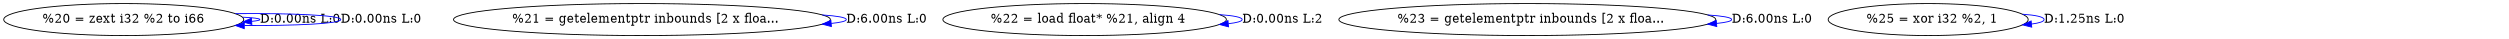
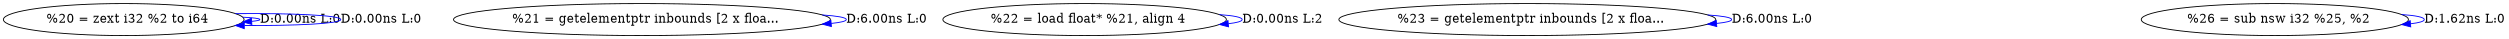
node "%20 = zext i32 %2 to i66": label "%20 = zext i32 %2 to i66" -> "%20 = zext i32 %2 to i64"
node "%25 = xor i32 %2, 1": removed
node "%26 = sub nsw i32 %25, %2": added
